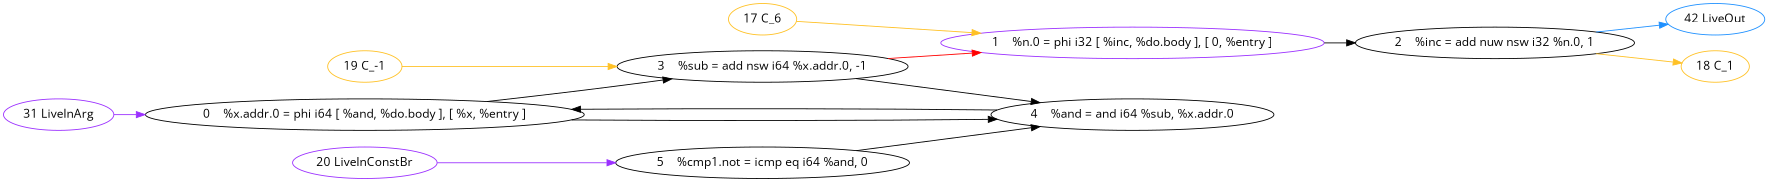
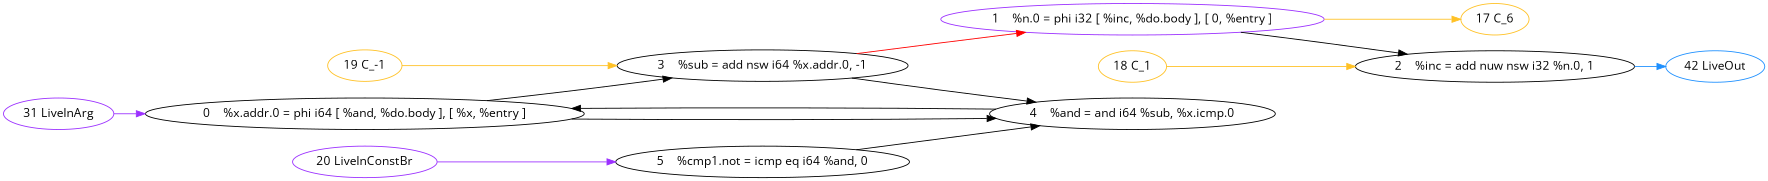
edge "17 C_6" -> "1    %n.0 = phi i32 [ %inc, %do.body ], [ 0, %entry ]": reversed
edge "2    %inc = add nuw nsw i32 %n.0, 1" -> "18 C_1": reversed
node "4    %and = and i64 %sub, %x.addr.0": label "4    %and = and i64 %sub, %x.addr.0" -> "4    %and = and i64 %sub, %x.icmp.0"
